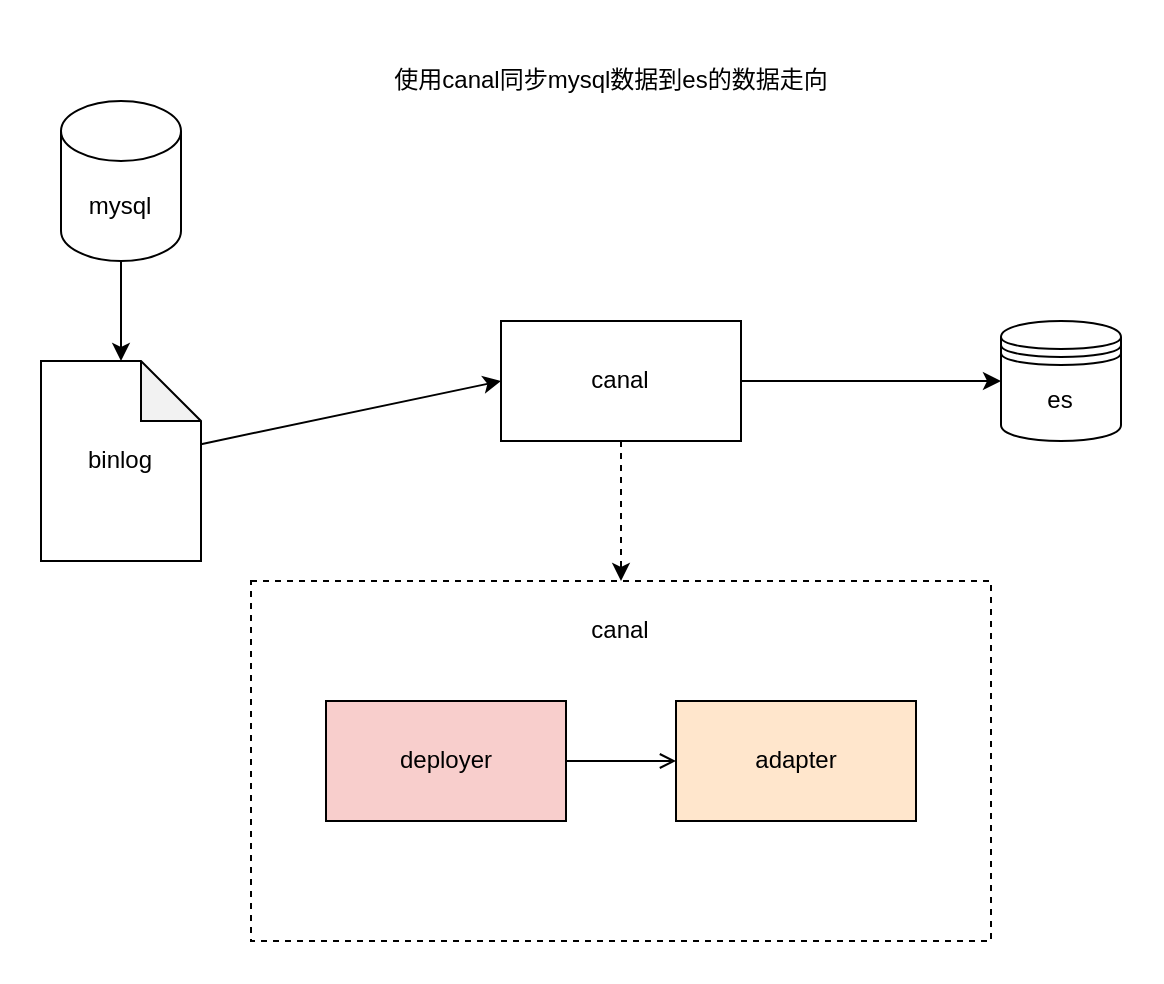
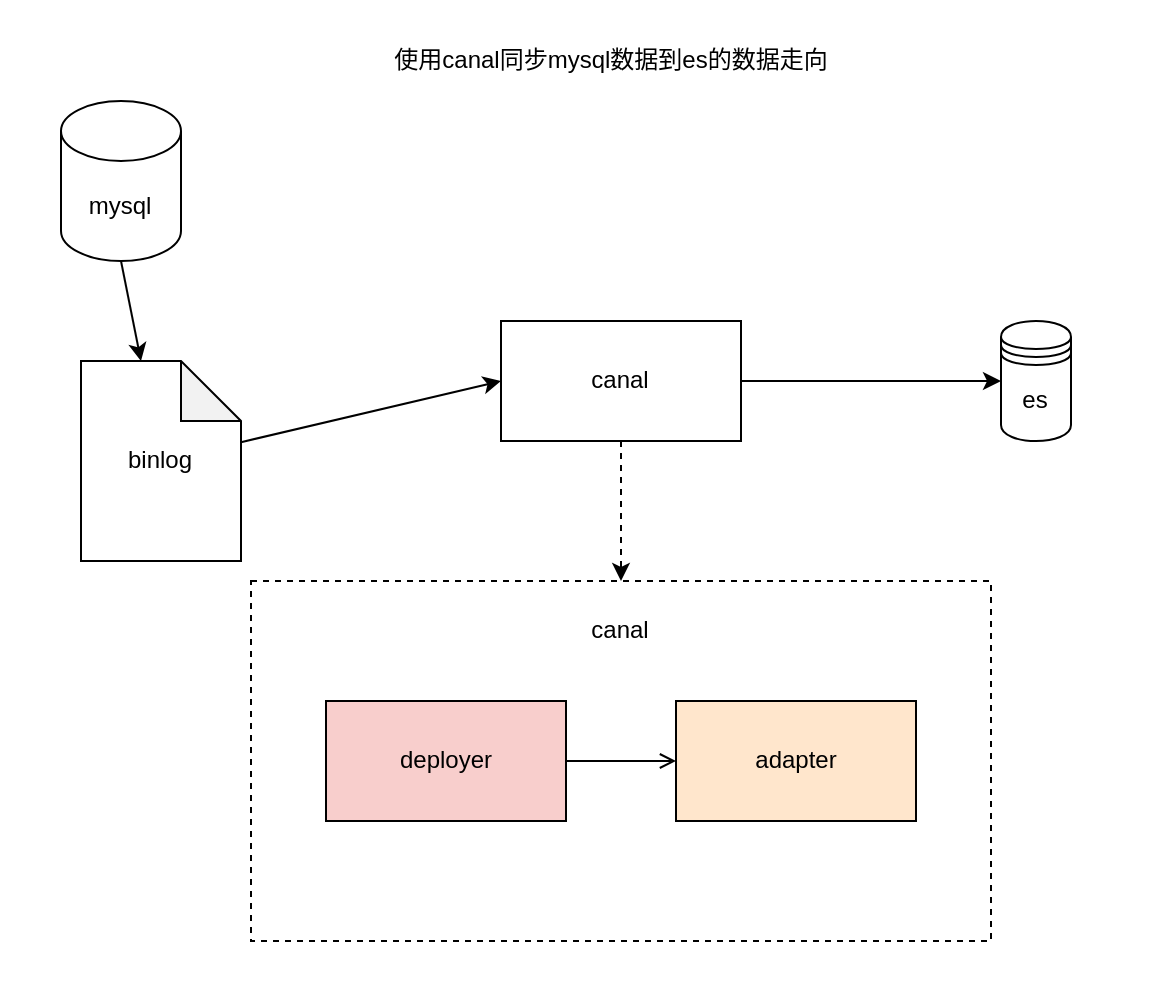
node "使用canal同步mysql数据到es的数据走向": moved (611, 81) -> (611, 61)
node "es": size 120x120 -> 70x120
node "binlog": moved (121, 461) -> (161, 461)
